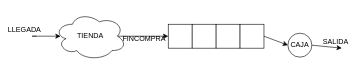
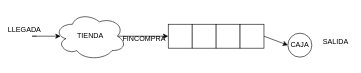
edge "CAJA" -> "SALIDA": removed
